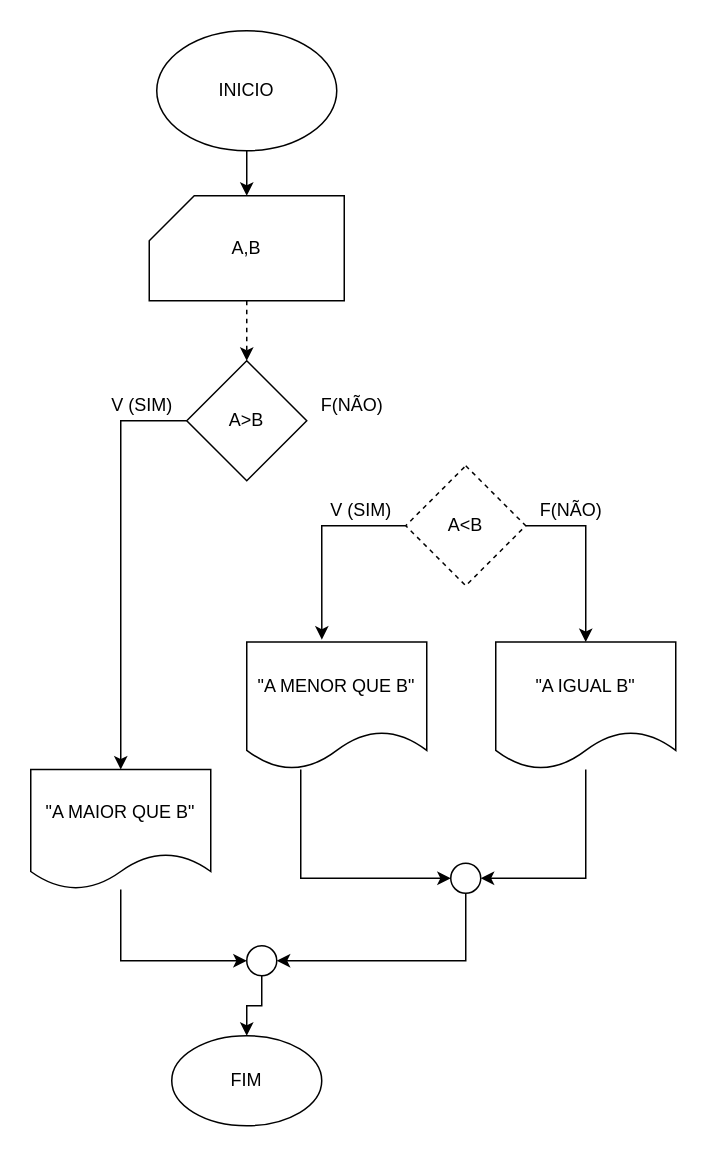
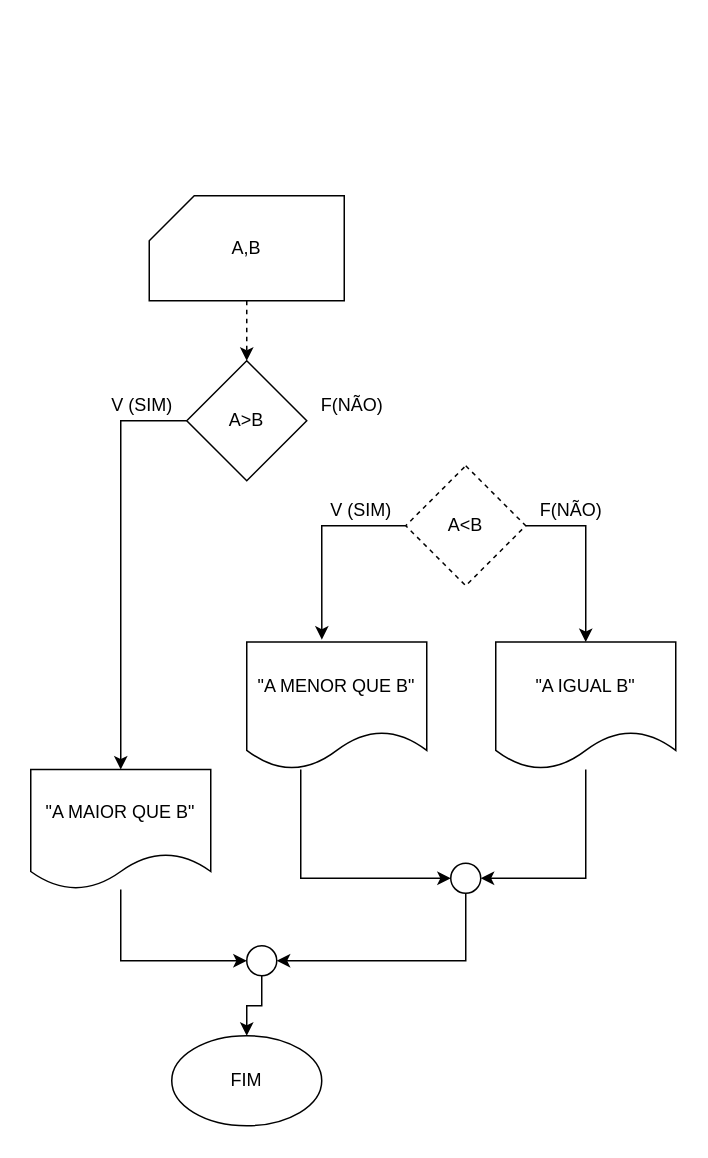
node "INICIO": removed
edge "INICIO" -> "A,B": removed
